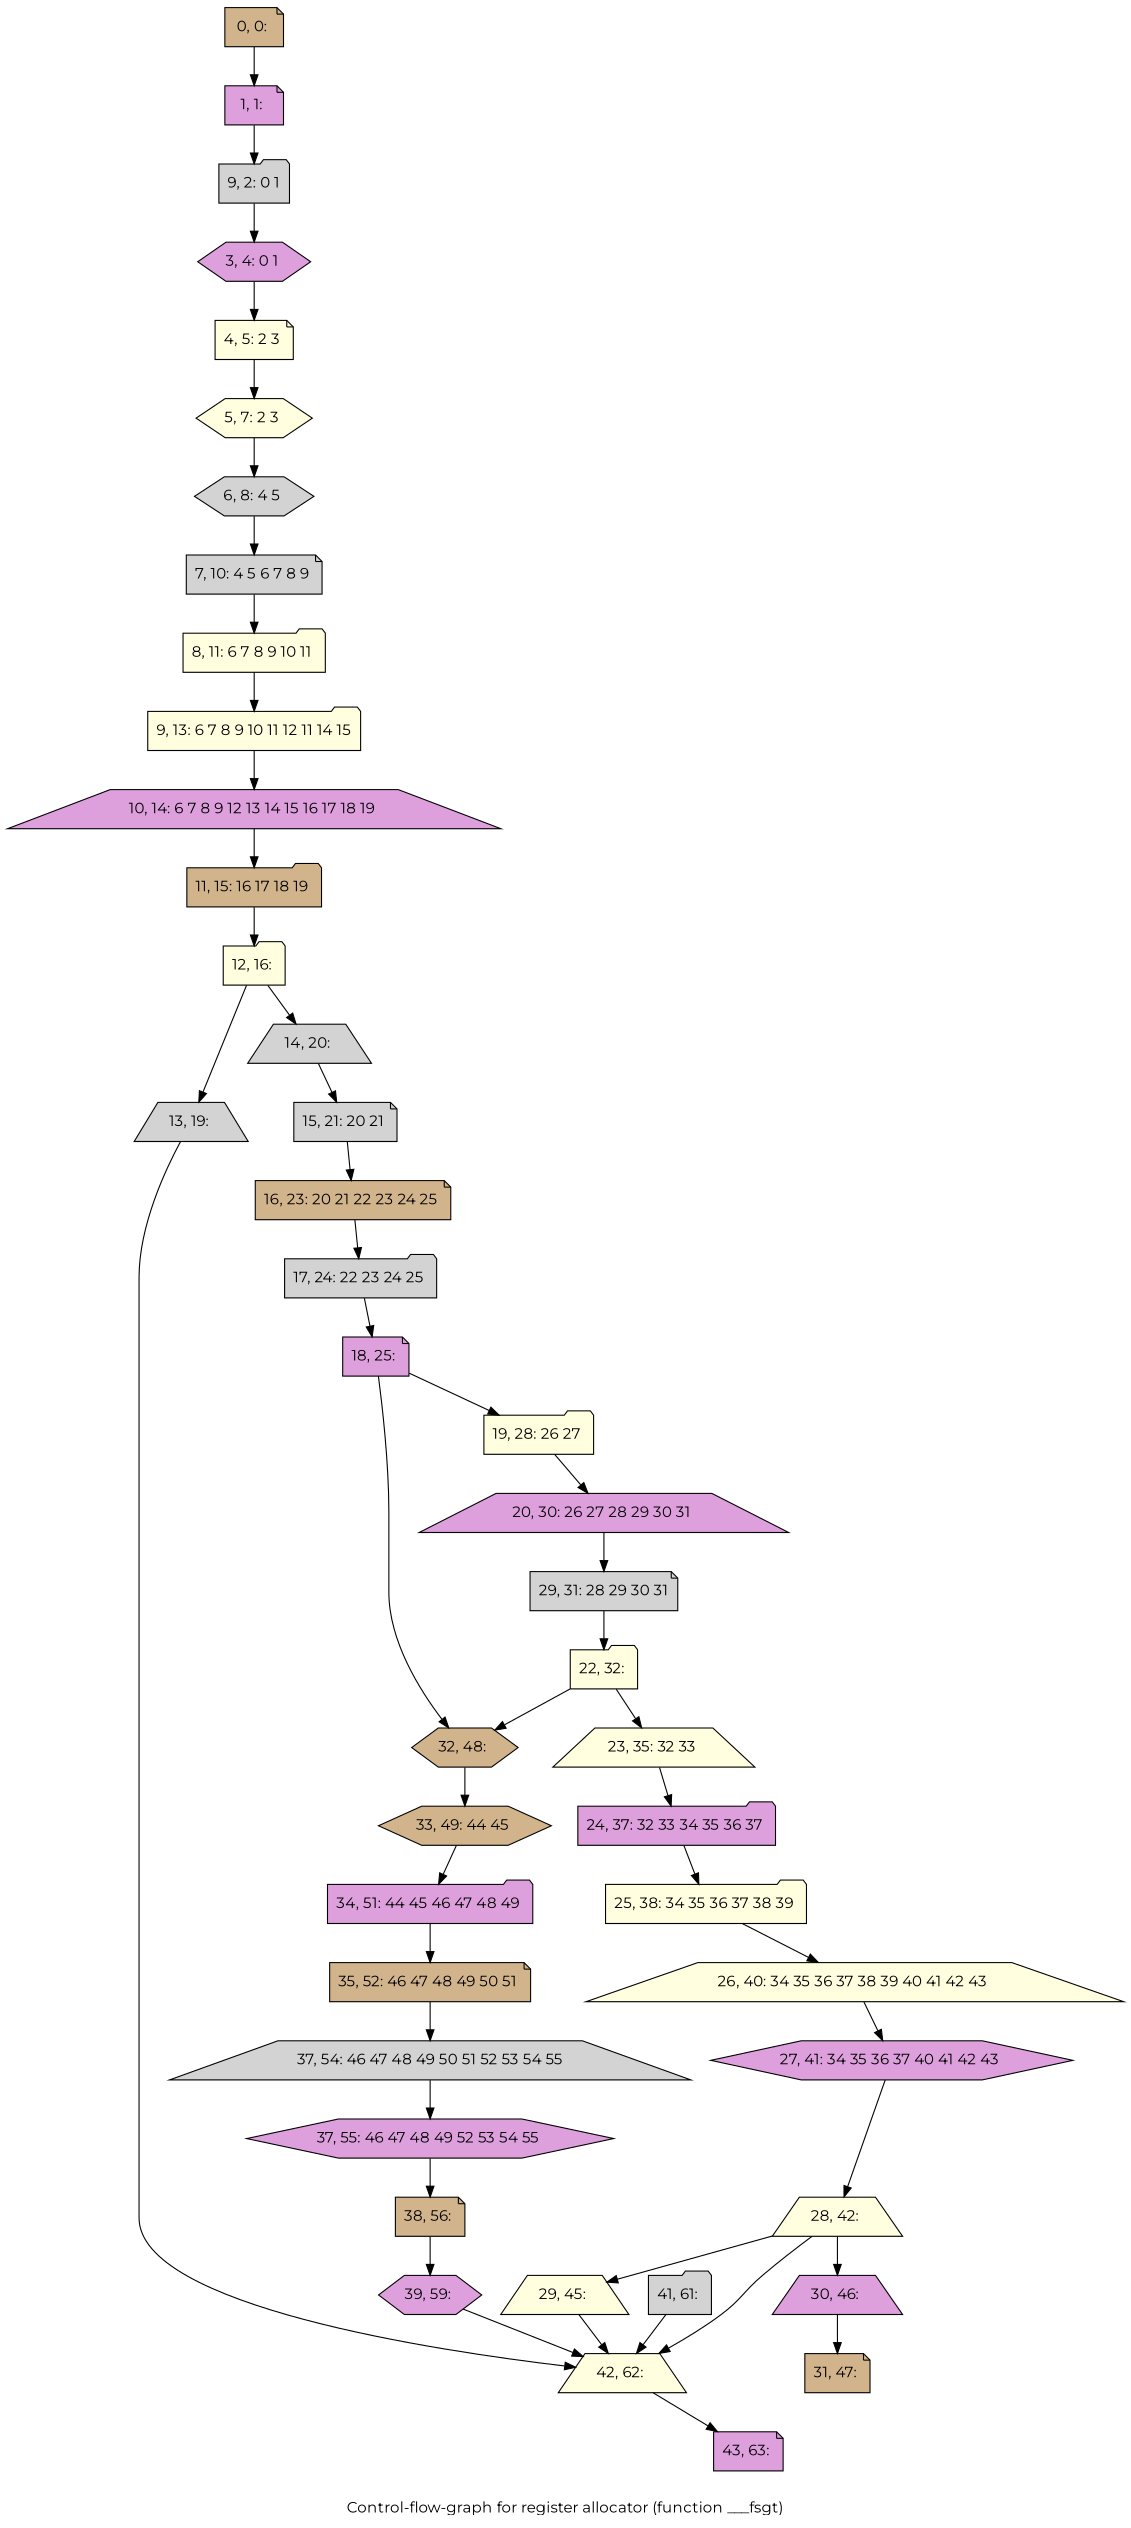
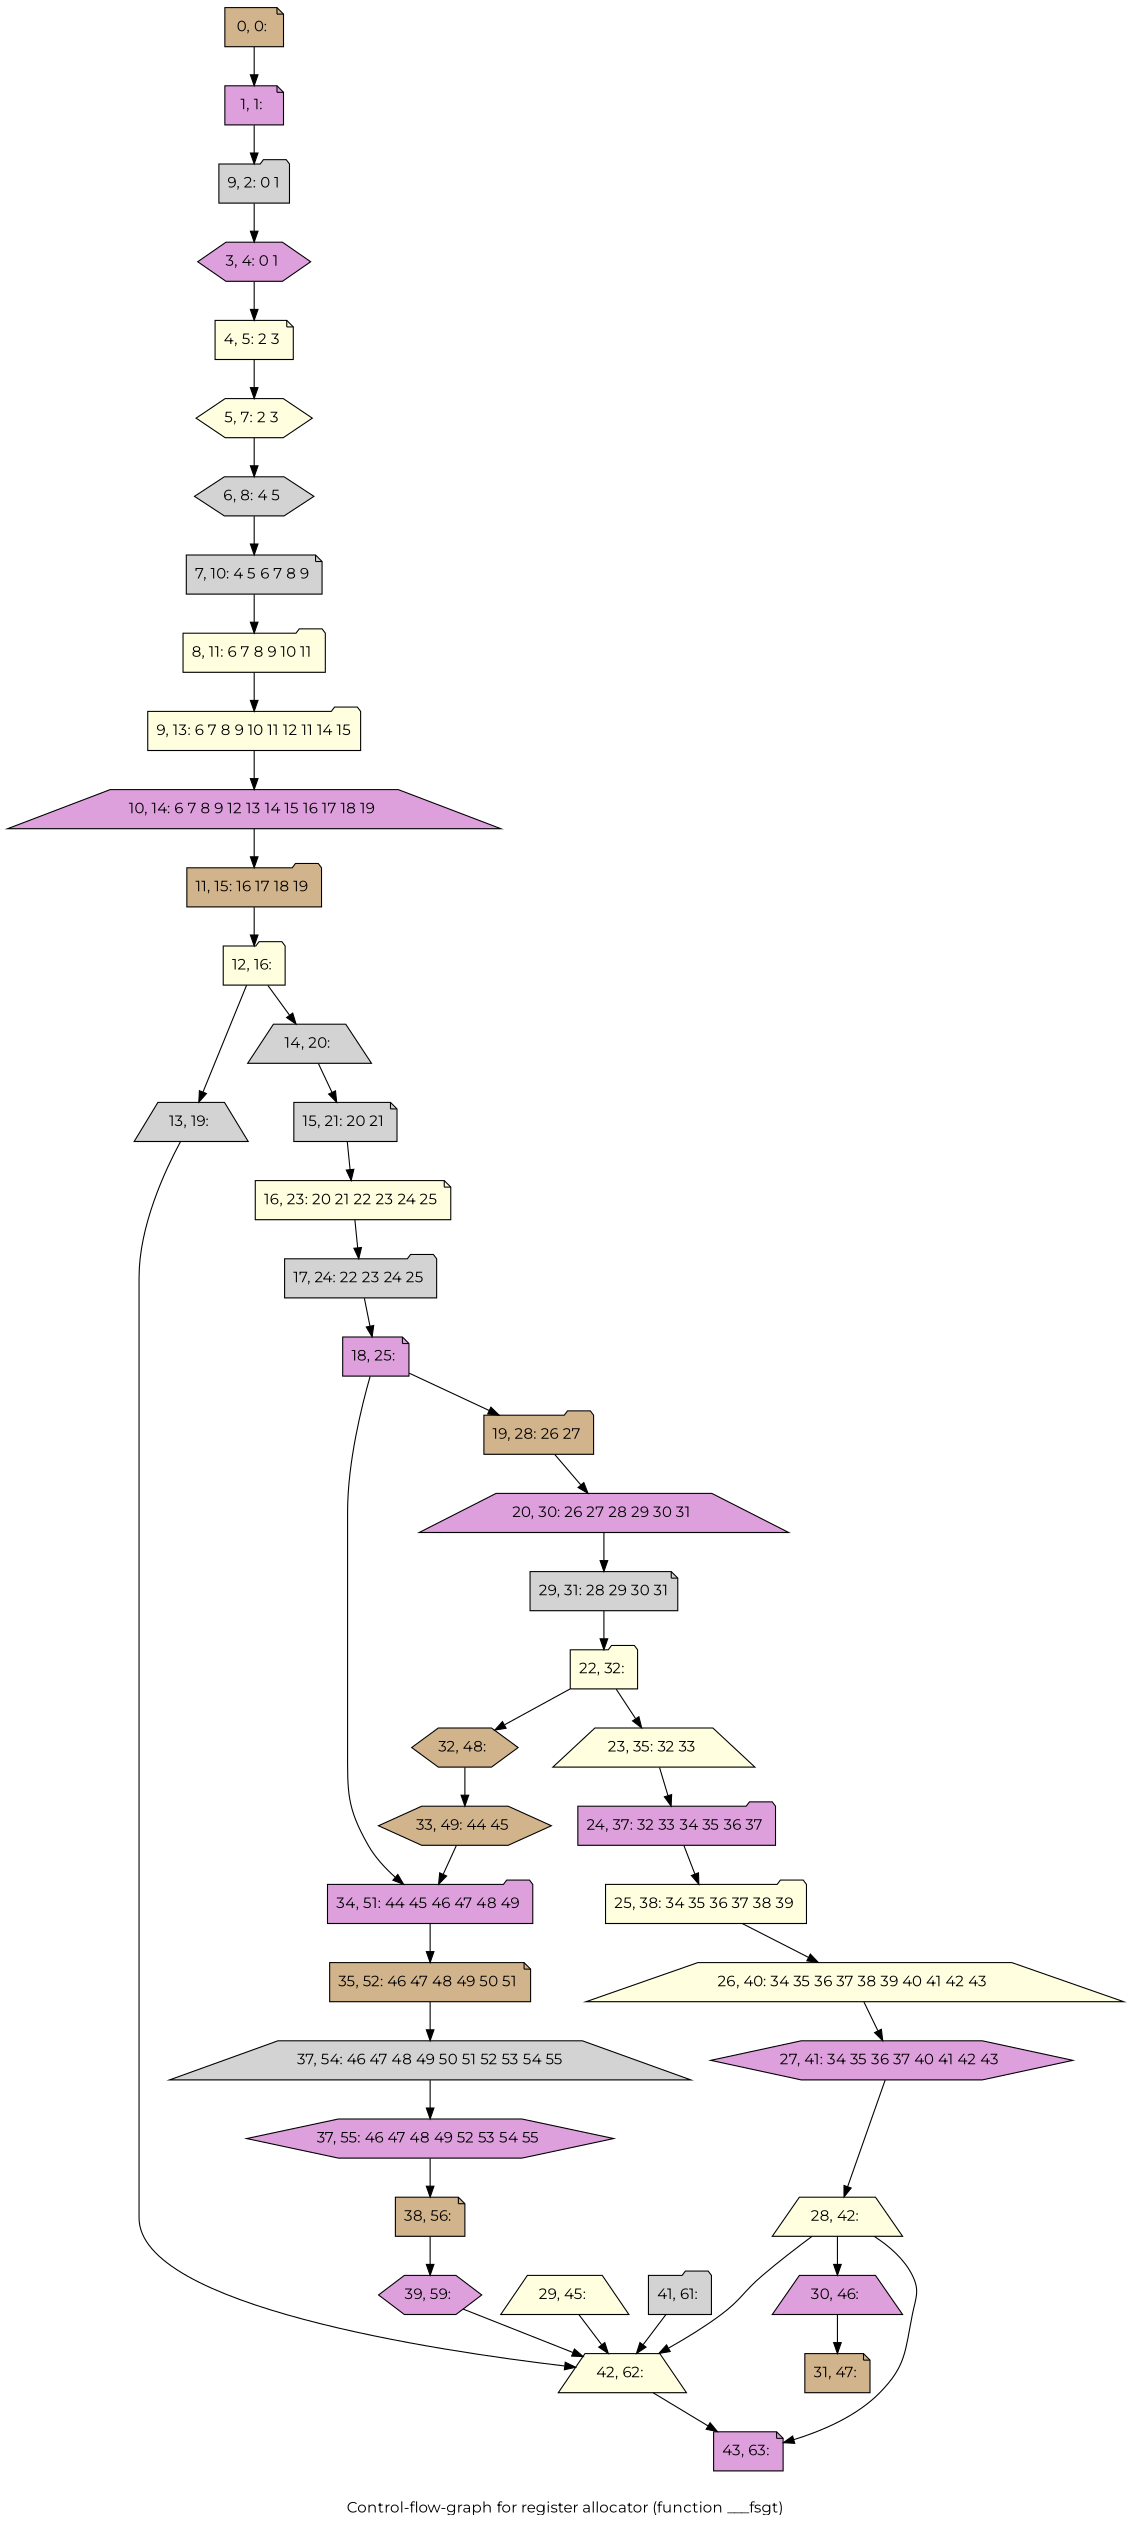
node "16, 23: 20 21 22 23 24 25": fillcolor tan -> lightyellow
node "19, 28: 26 27": fillcolor lightyellow -> tan
edge "18, 25:" -> "32, 48:": now "18, 25:" -> "34, 51: 44 45 46 47 48 49"
edge "28, 42:" -> "29, 45:": now "28, 42:" -> "43, 63:"
